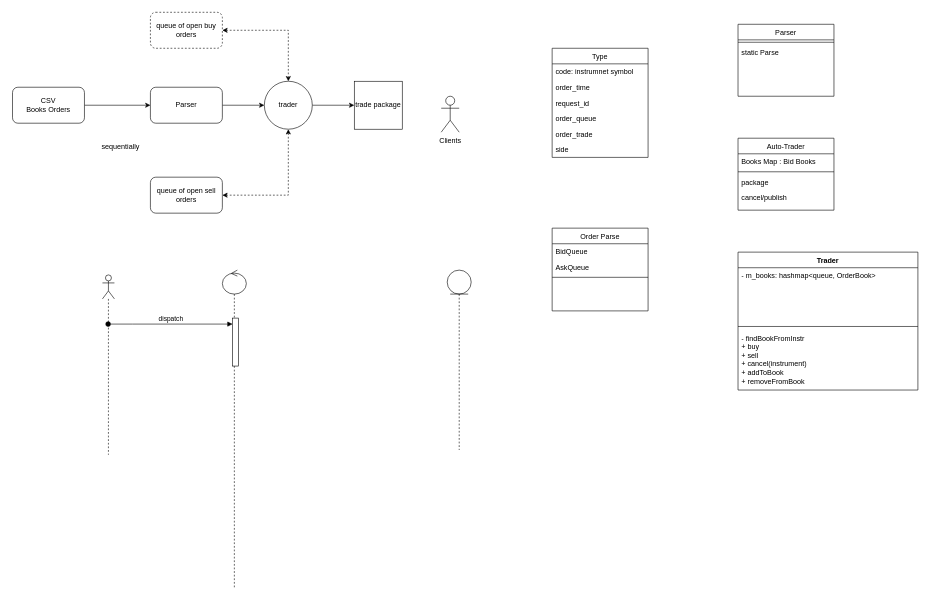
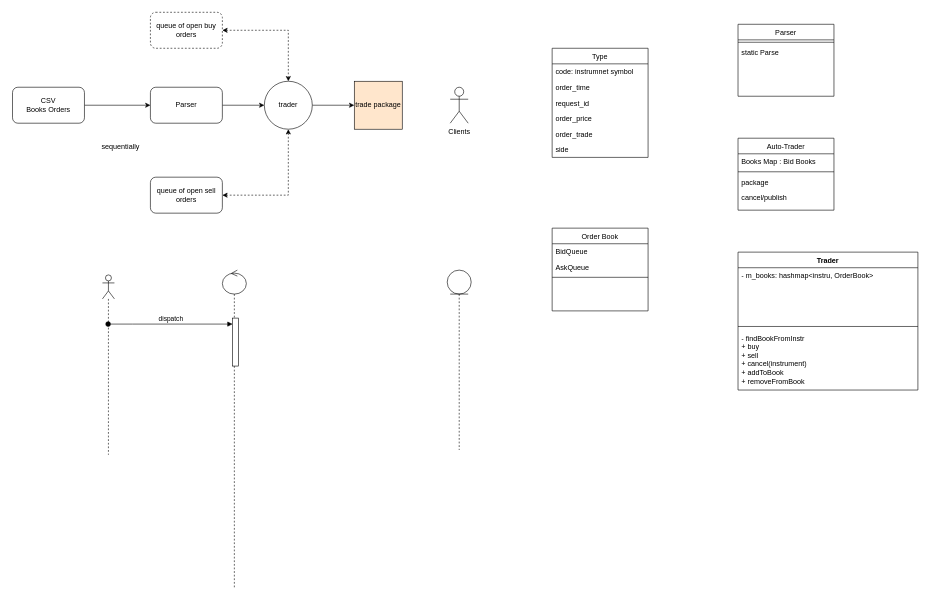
node "trade package": fillcolor #ffffff -> #ffe6cc
node "Clients": moved (450, 114) -> (459, 105)
node "order_queue": label "order_queue" -> "order_price"
node "Order Parse": label "Order Parse" -> "Order Book"
node "- m_books: hashmap<queue, OrderBook>": label "- m_books: hashmap<queue, OrderBook>" -> "- m_books: hashmap<instru, OrderBook>"
